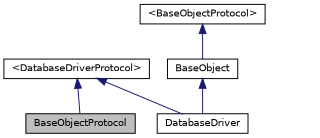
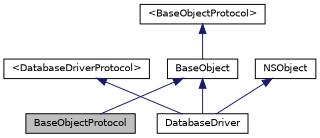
node "NSObject": added
edge "BaseObjectProtocol" -> "<DatabaseDriverProtocol>": now "BaseObjectProtocol" -> "BaseObject"
